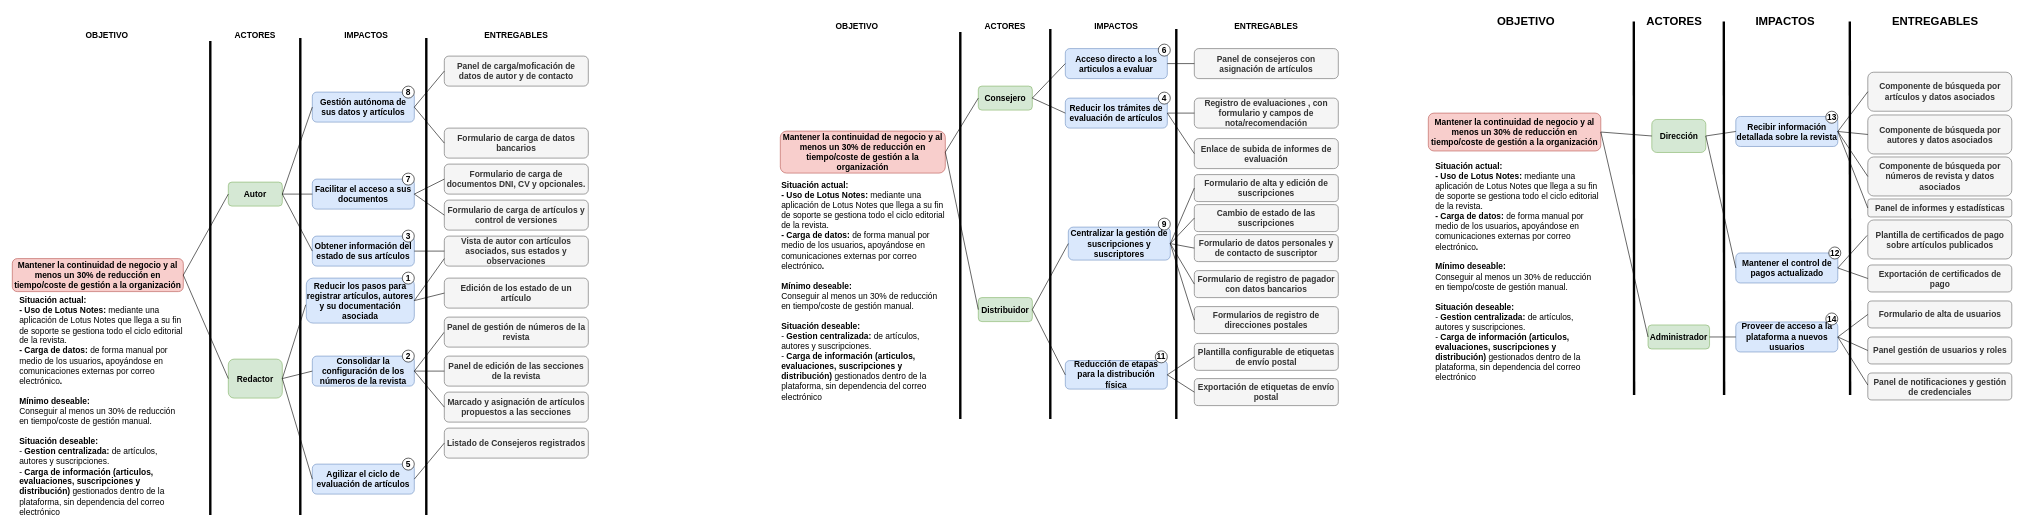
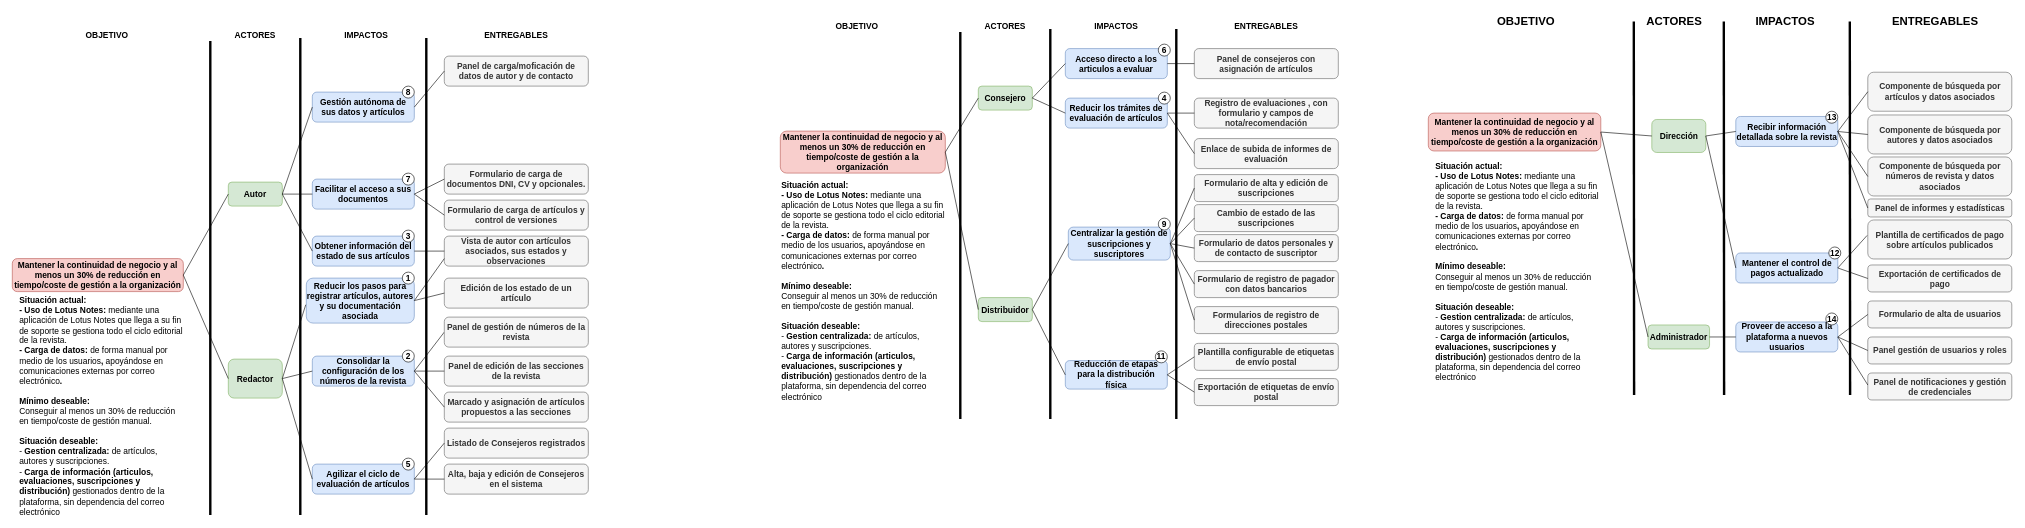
edge "Gestión autónoma de sus datos y artículos" -- "Formulario de carga de datos bancarios": removed
node "Formulario de carga de datos bancarios": removed
edge "Agilizar el ciclo de evaluación de artículos" -- "Alta, baja y edición de Consejeros en el sistema": added
node "Alta, baja y edición de Consejeros en el sistema": added
